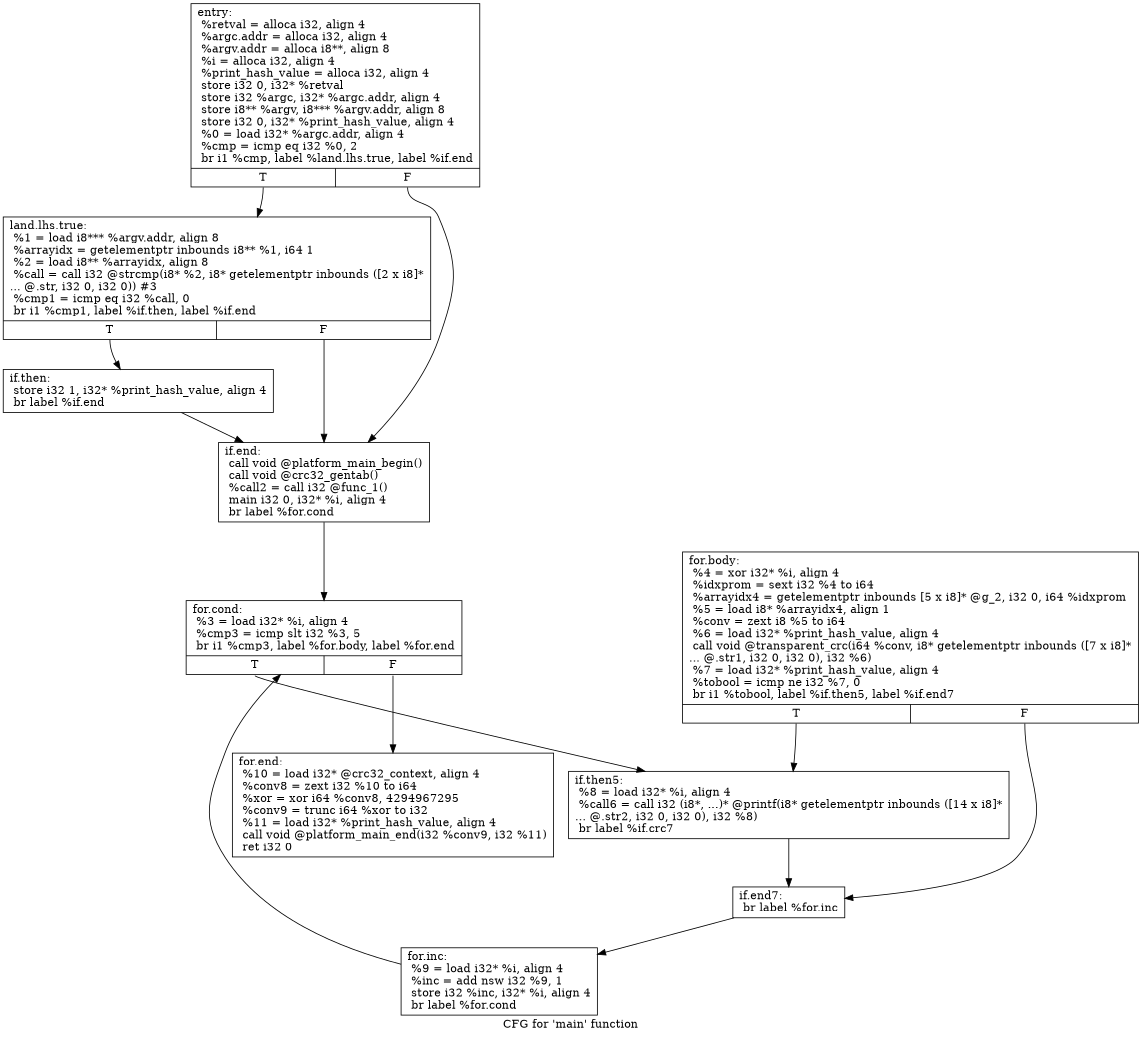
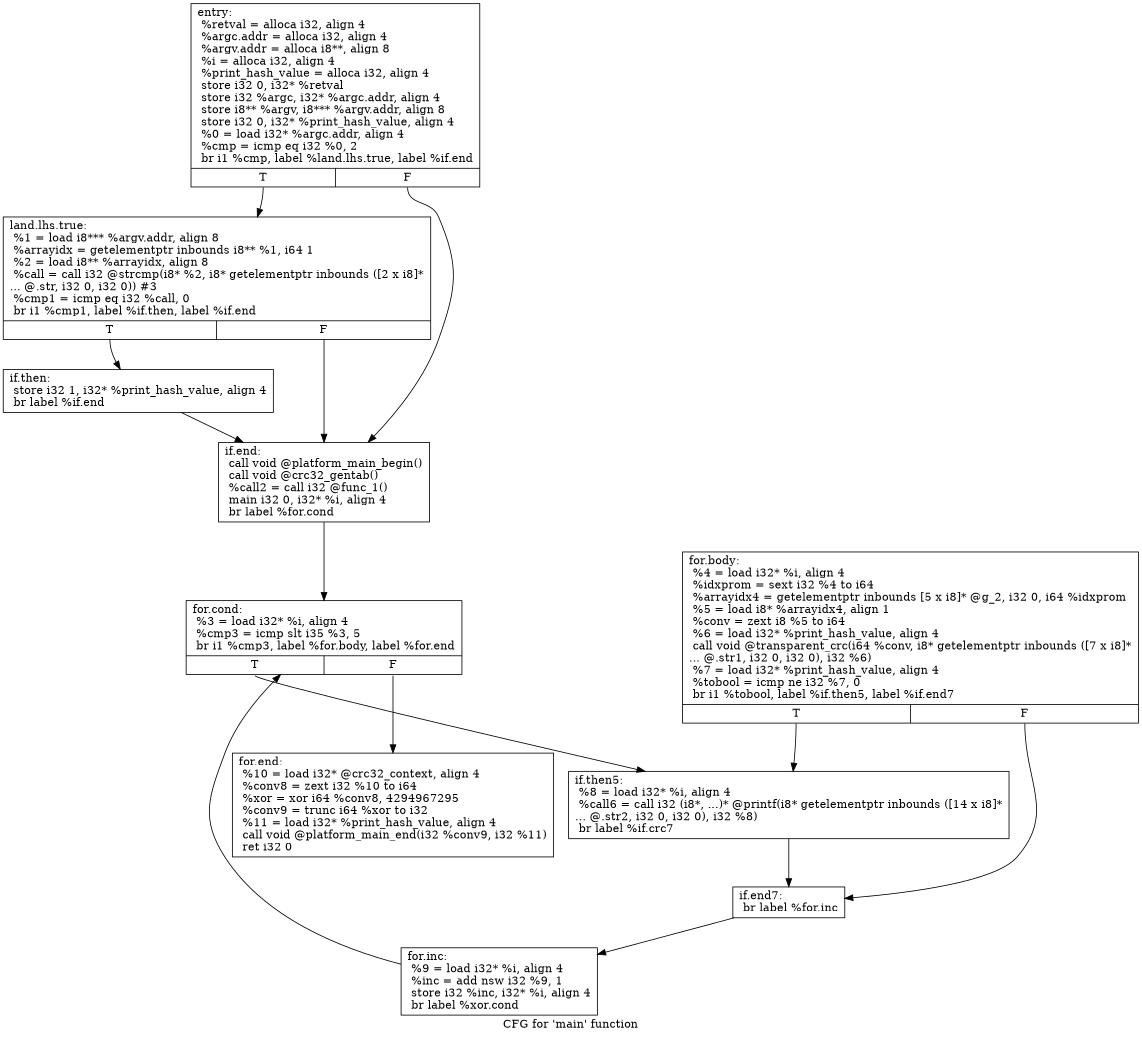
node "for.body:": text "%4 = xor i32* %i, align 4" -> "%4 = load i32* %i, align 4"
node "for.cond:": text "%cmp3 = icmp slt i32 %3, 5" -> "%cmp3 = icmp slt i35 %3, 5"
node "for.inc:": text "br label %for.cond" -> "br label %xor.cond"
